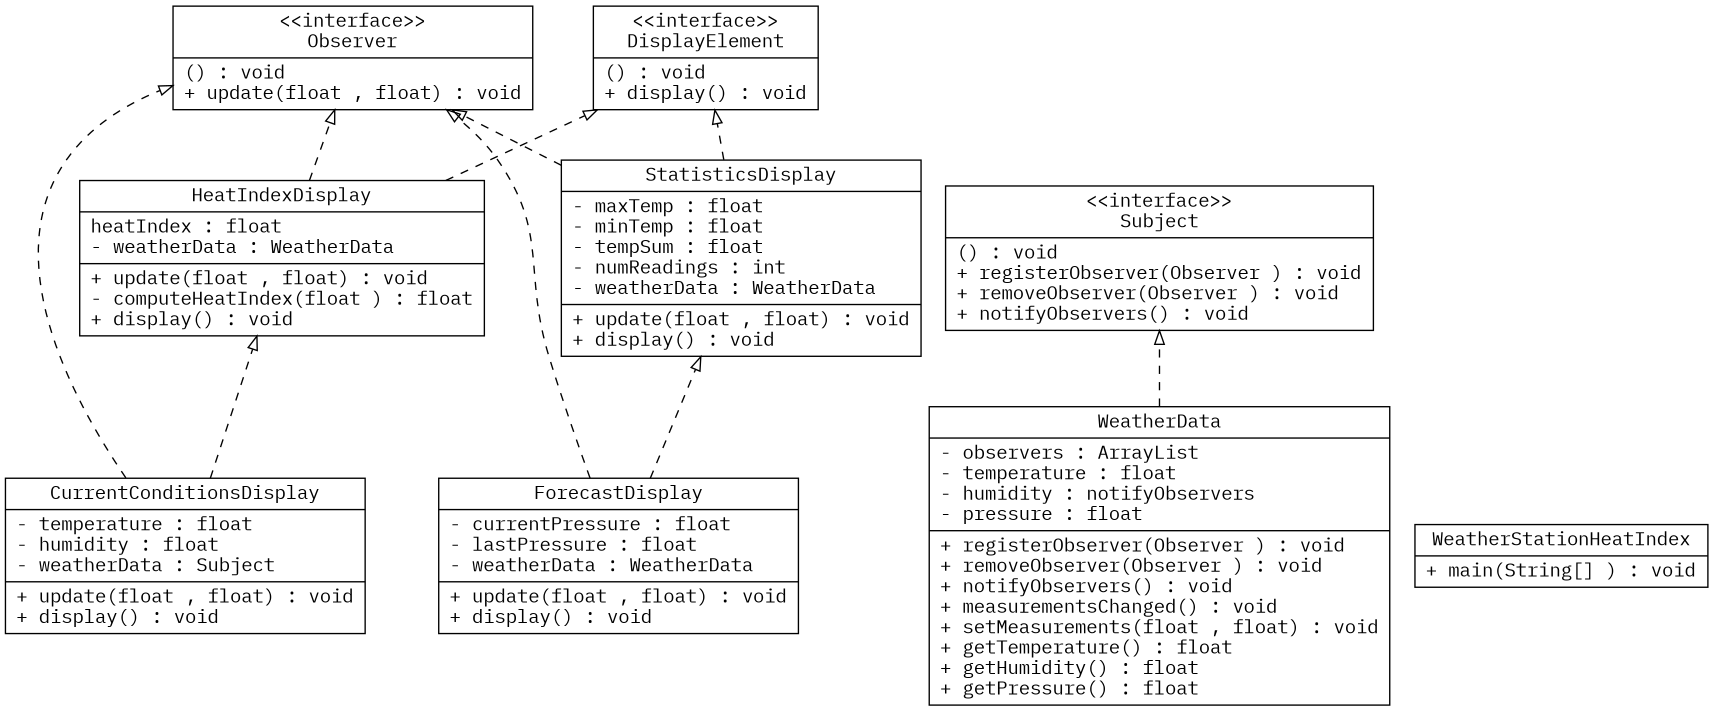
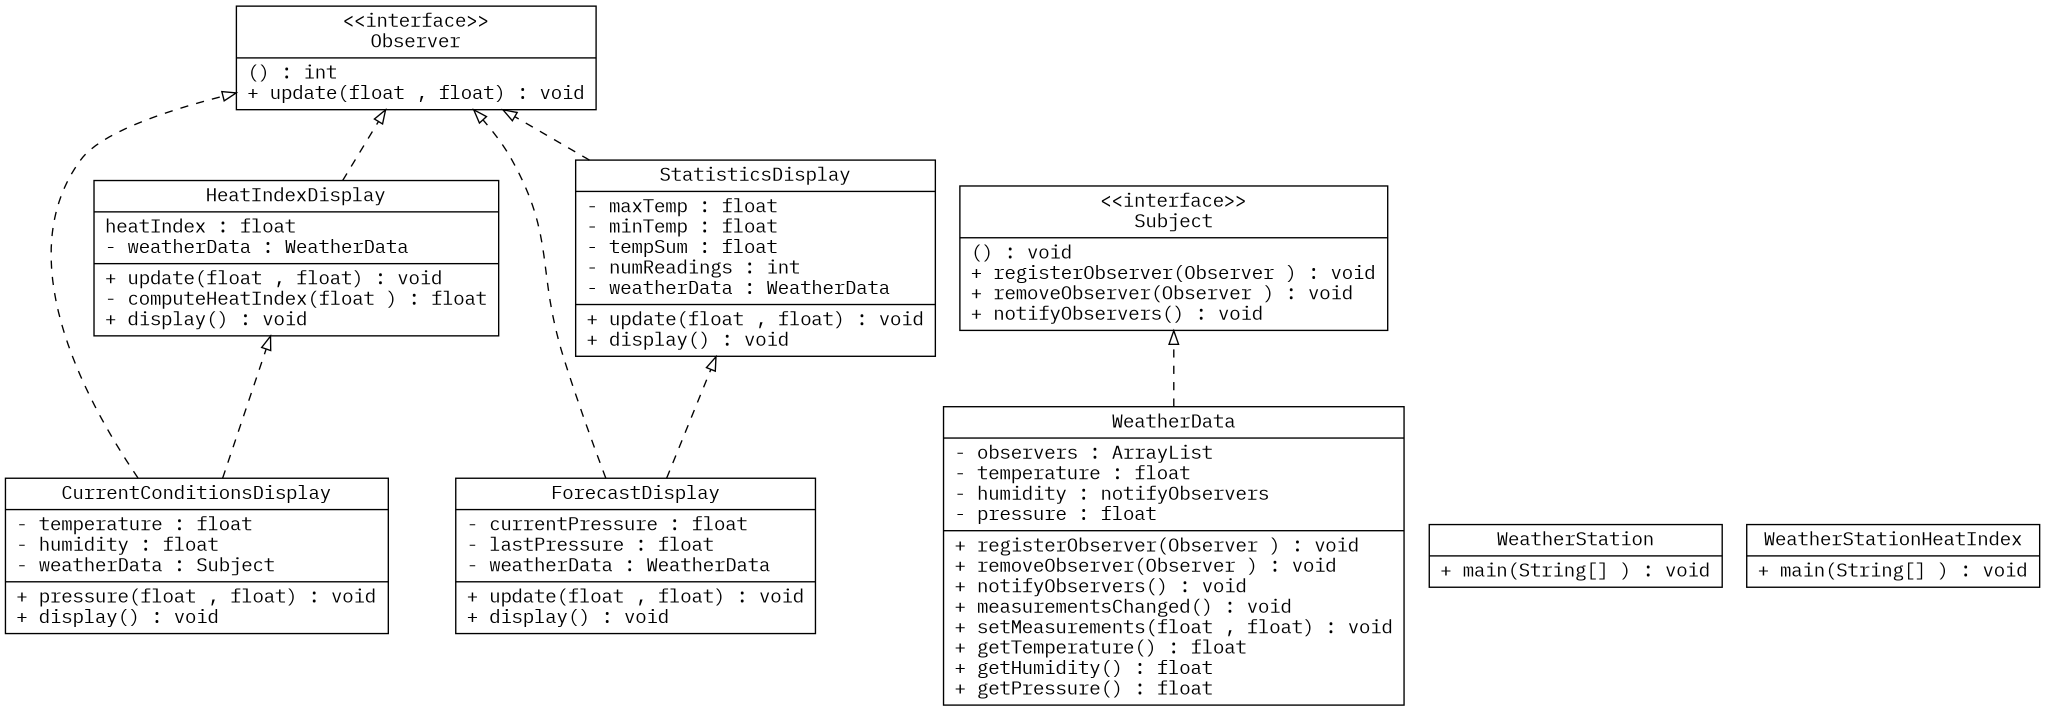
node "DisplayElement": removed
node "Observer": text "() : void" -> "() : int"
node "WeatherStation": added
node "CurrentConditionsDisplay": text "+ update(float , float) : void" -> "+ pressure(float , float) : void"
